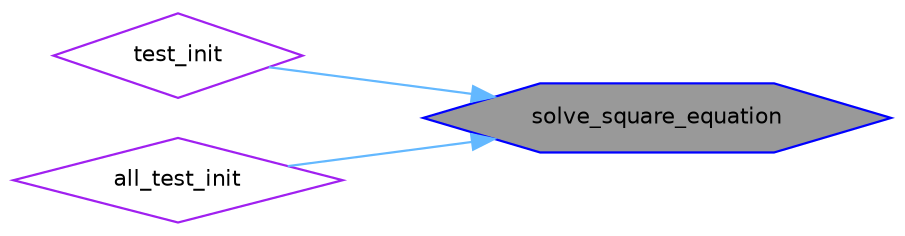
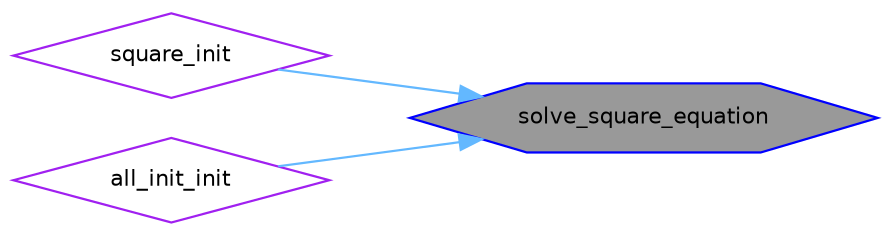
node "test_init": label "test_init" -> "square_init"
node "all_test_init": label "all_test_init" -> "all_init_init"
